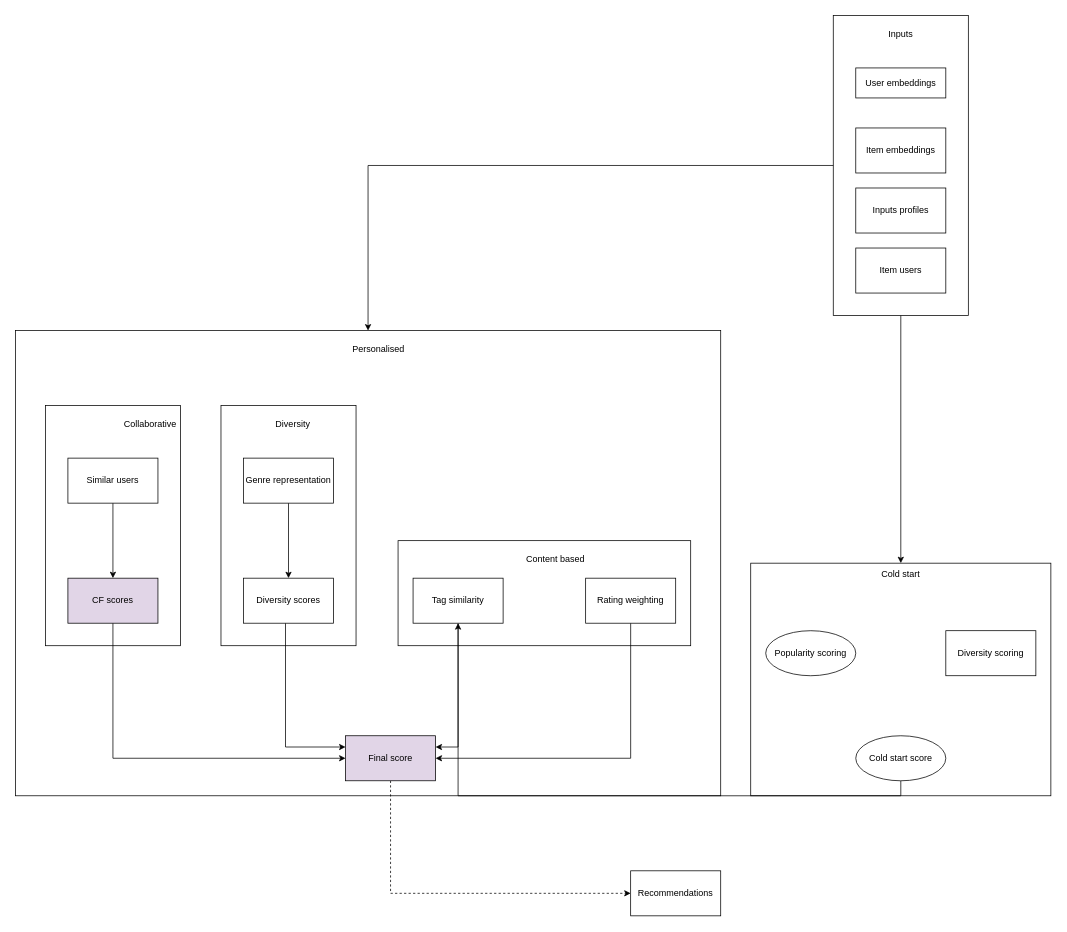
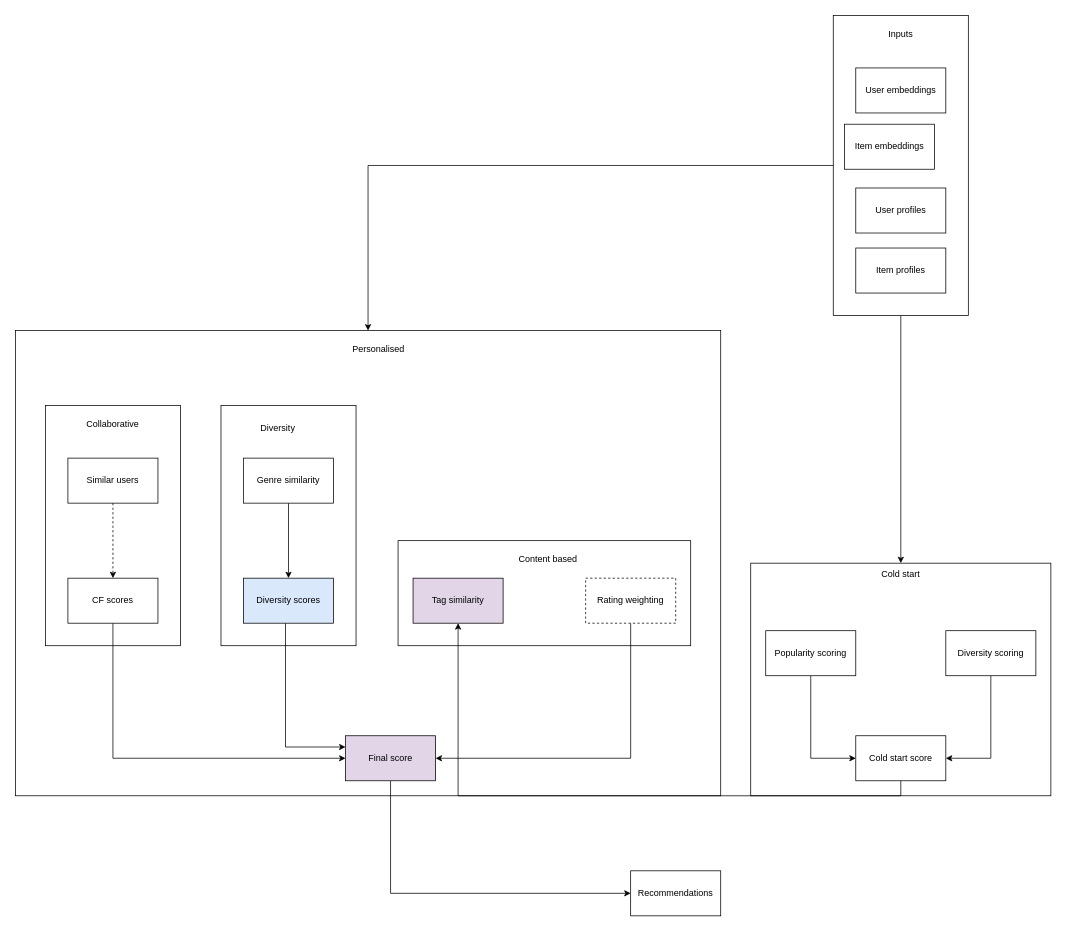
node "User embeddings": size 90x30 -> 90x45
node "Item embeddings": moved (900, 150) -> (889, 147)
node "Inputs profiles": label "Inputs profiles" -> "User profiles"
node "Item users": label "Item users" -> "Item profiles"
node "Collaborative": moved (150, 424) -> (113, 424)
node "Diversity": moved (293, 424) -> (278, 428)
node "Genre representation": label "Genre representation" -> "Genre similarity"
edge "Similar users" -> "CF scores": style solid -> dashed
node "Content based": moved (555, 559) -> (548, 559)
node "CF scores": fillcolor #e1d5e7 -> #ffffff
node "Diversity scores": fillcolor #ffffff -> #dae8fc
node "Tag similarity": fillcolor #ffffff -> #e1d5e7
node "Rating weighting": style solid -> dashed
node "Popularity scoring": shape ellipse -> rectangle
edge "Popularity scoring" -> "Cold start score": added
edge "Diversity scoring" -> "Cold start score": added
edge "Tag similarity" -> "Final score": removed
node "Cold start score": shape ellipse -> rectangle
edge "Final score" -> "Recommendations": style dashed -> solid
